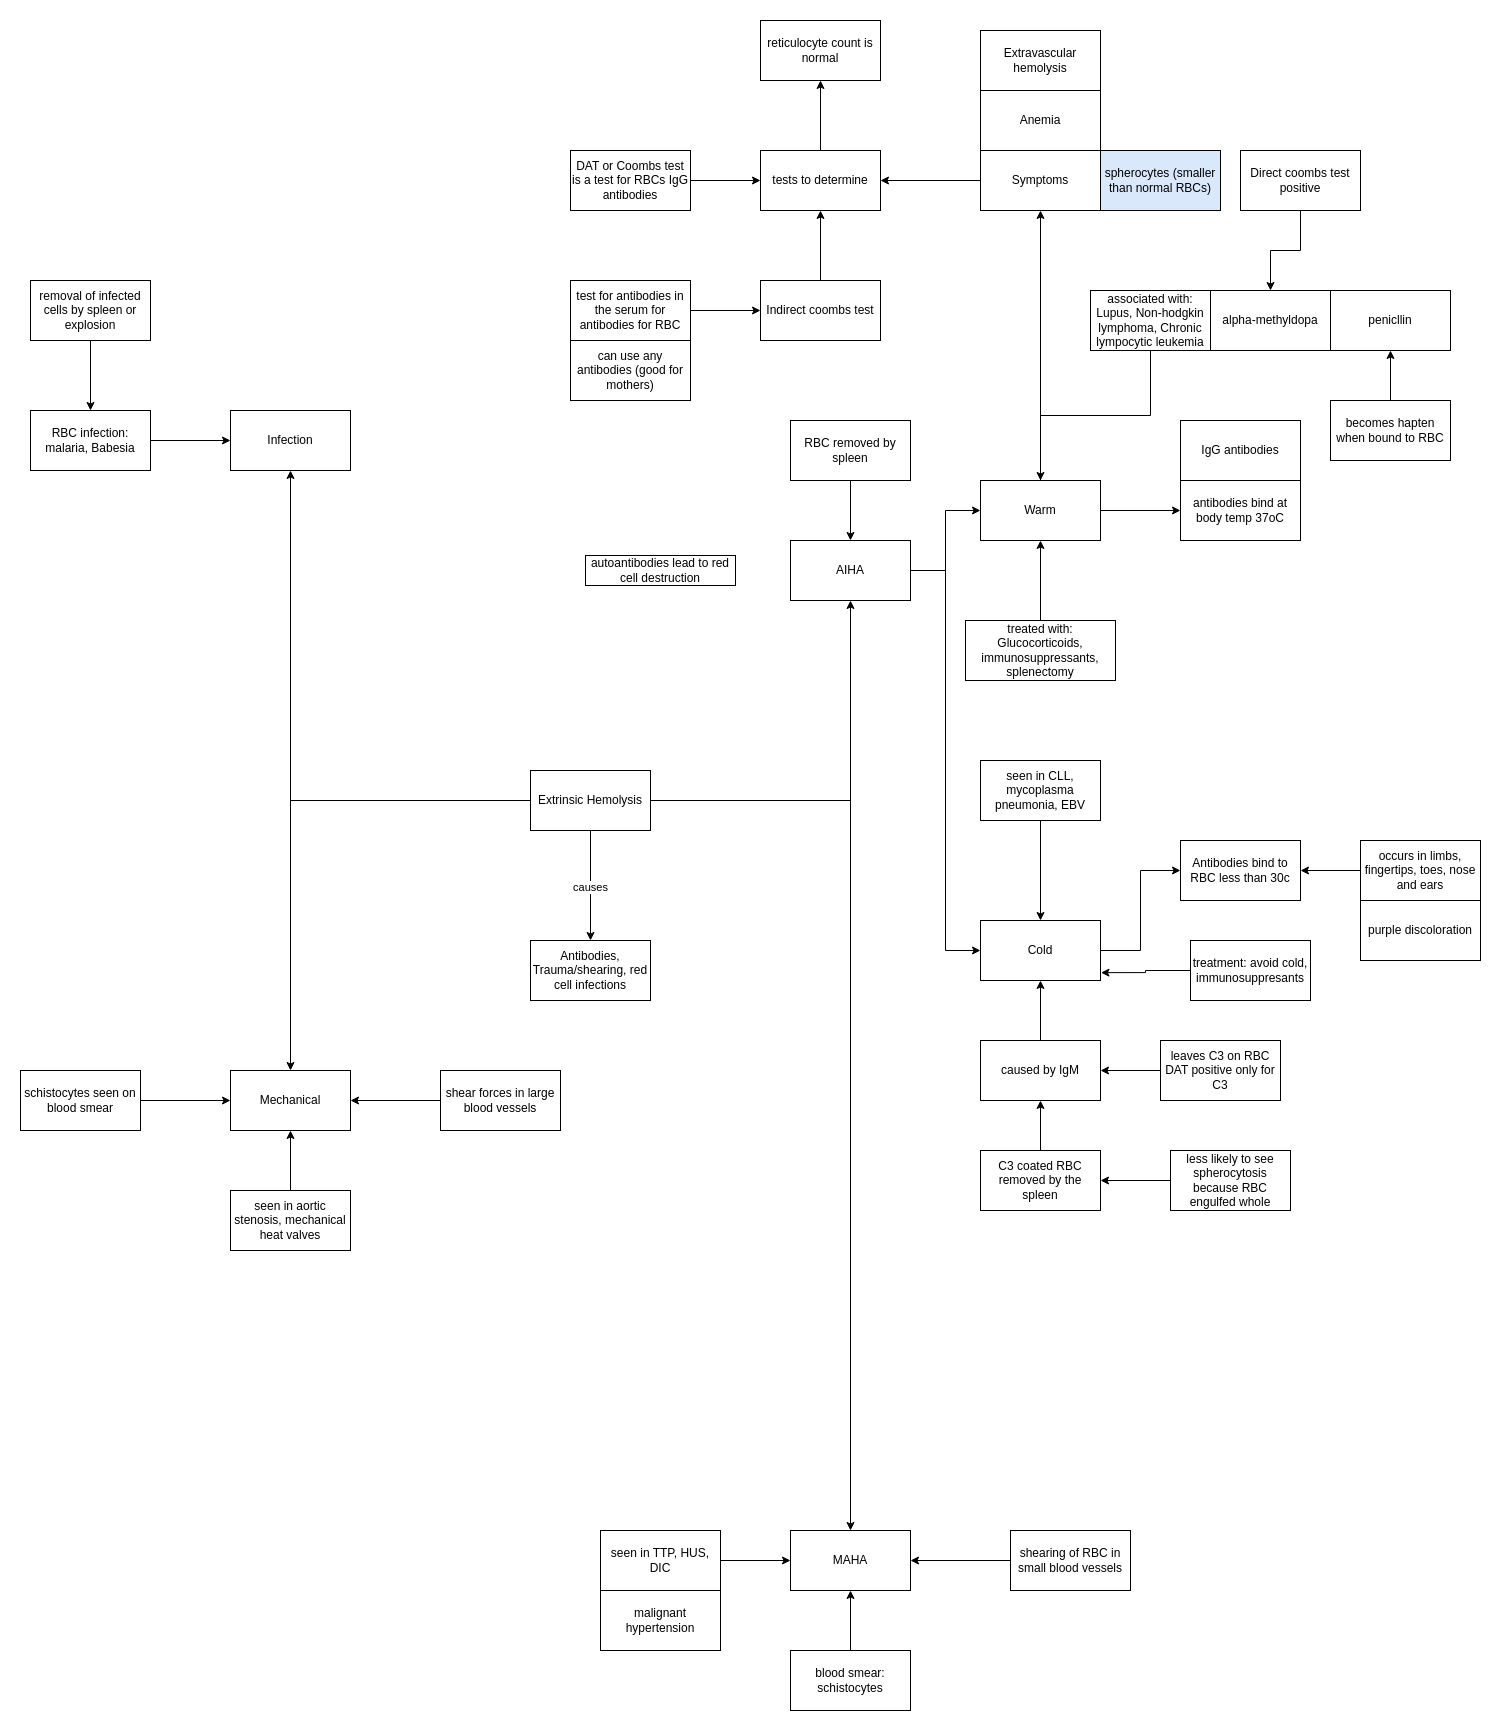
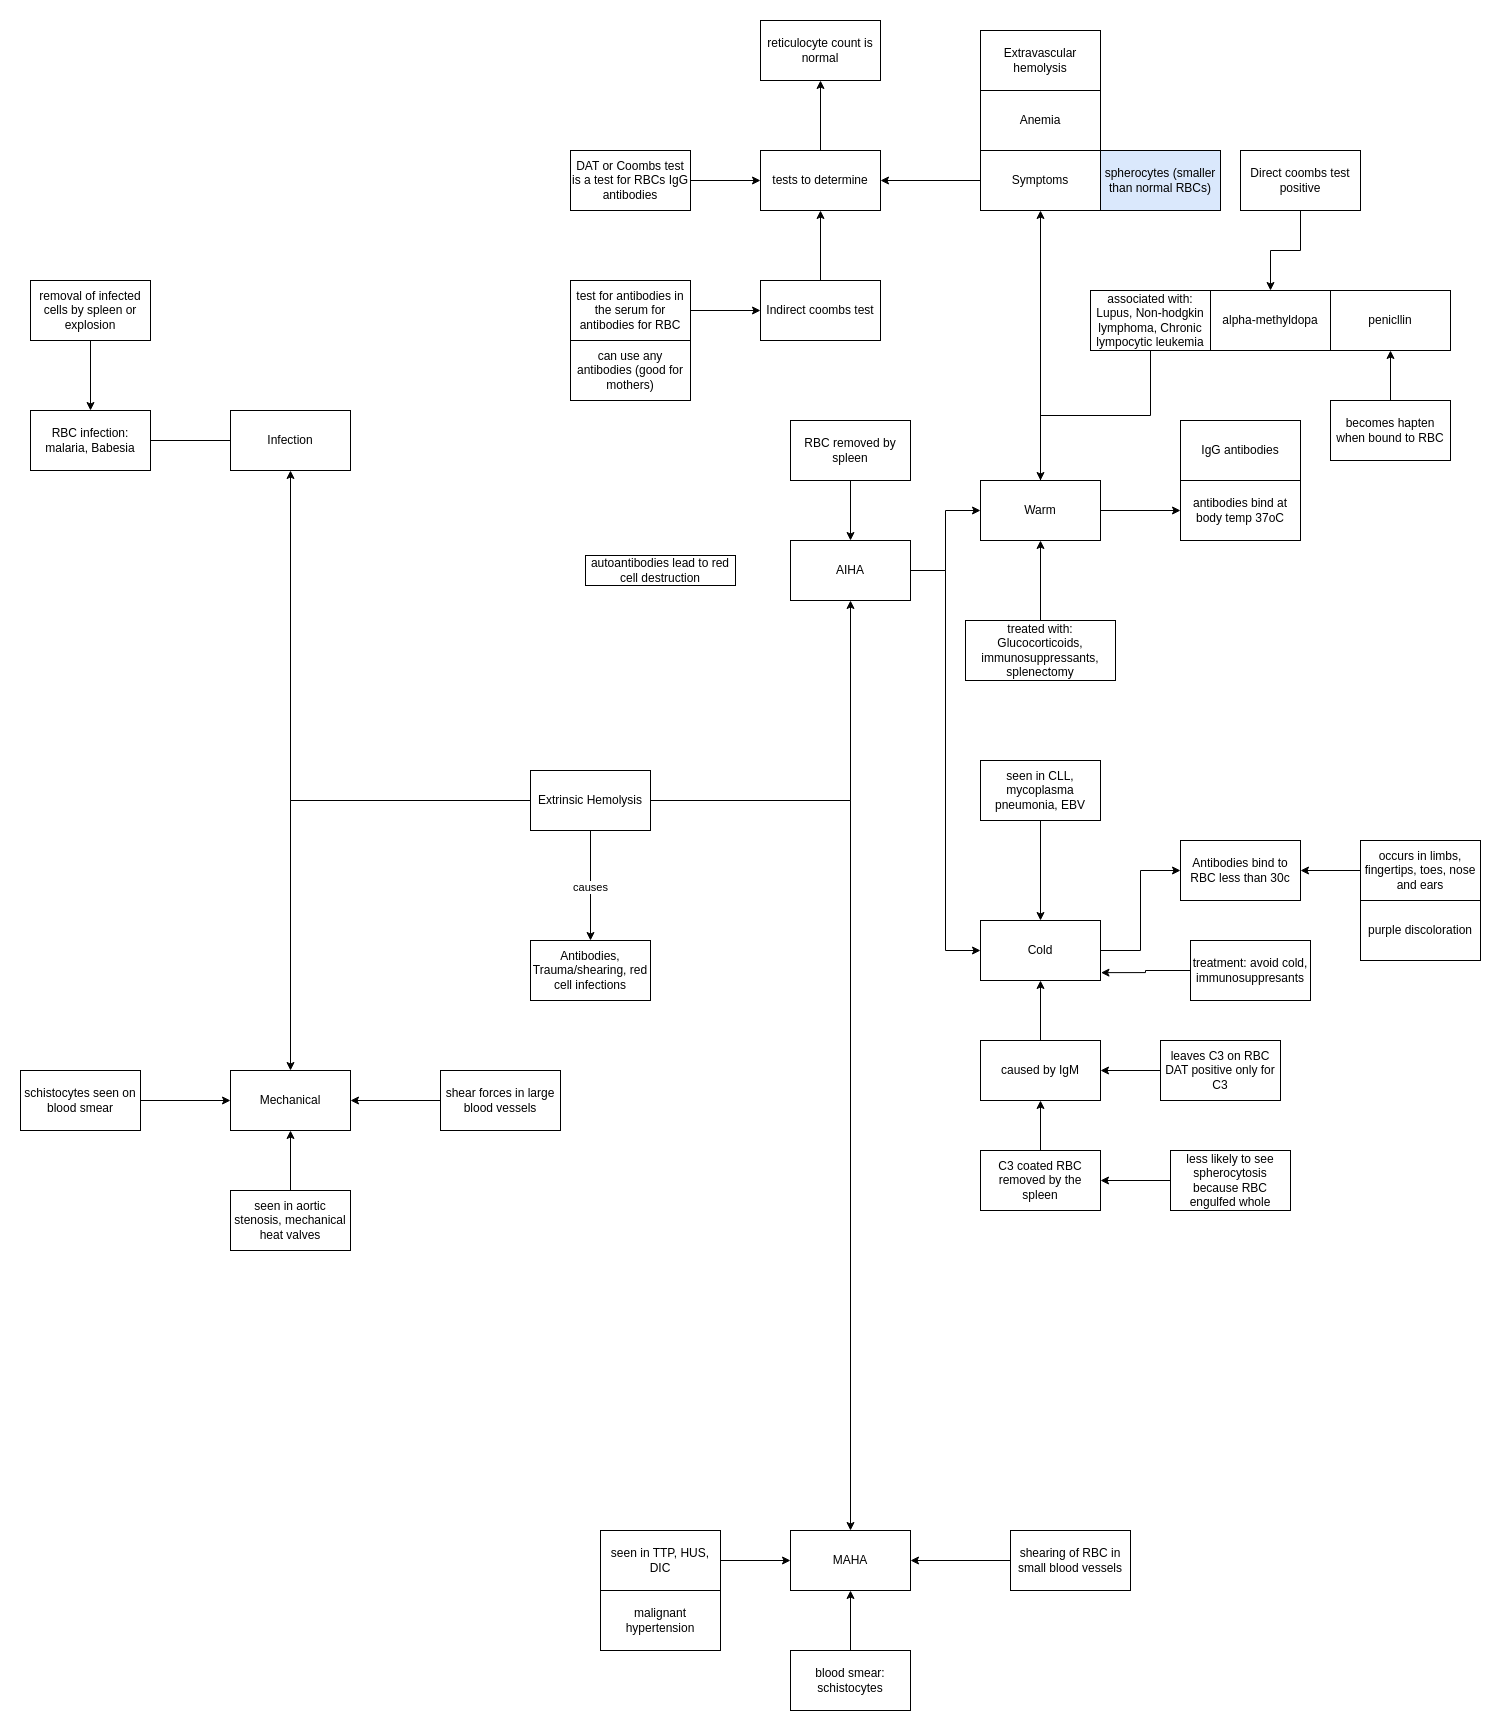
edge "RBC infection: malaria, Babesia" -> "Infection": arrowhead classic -> none
